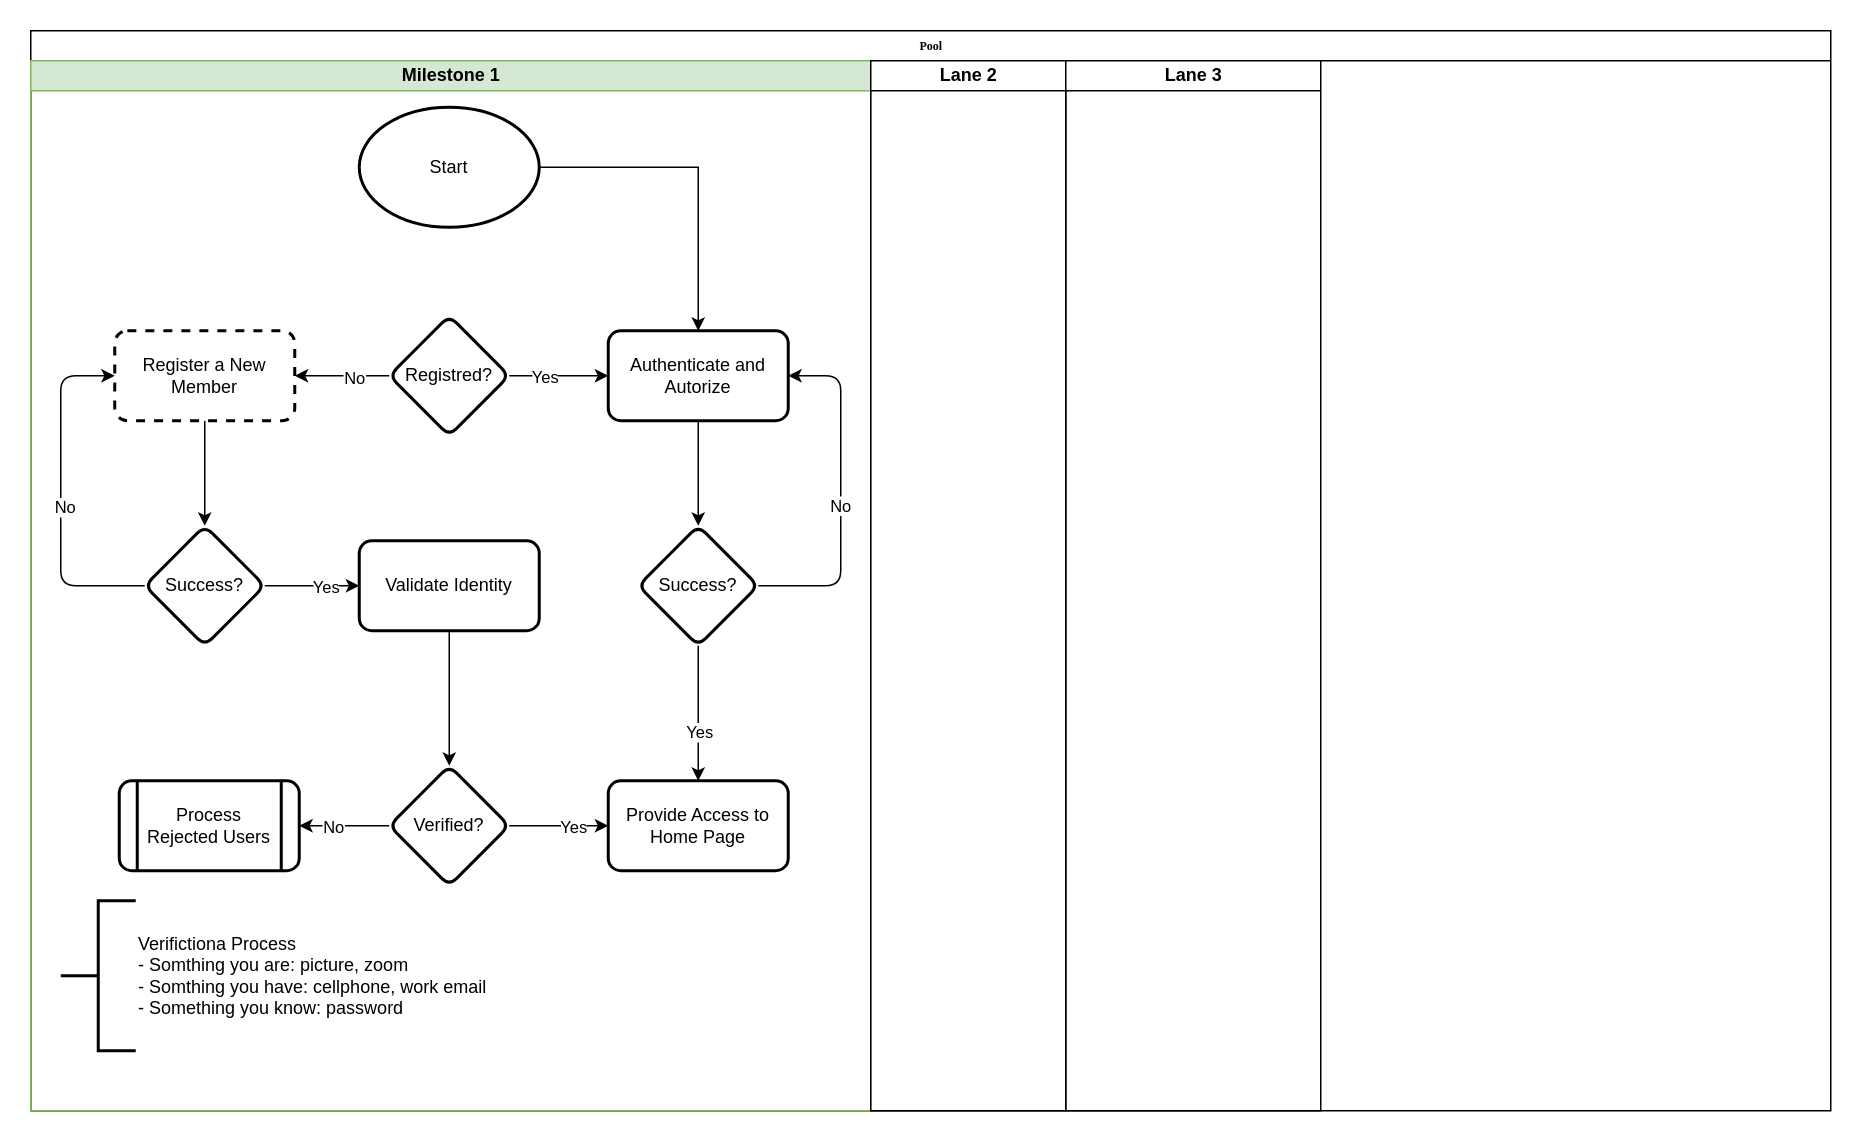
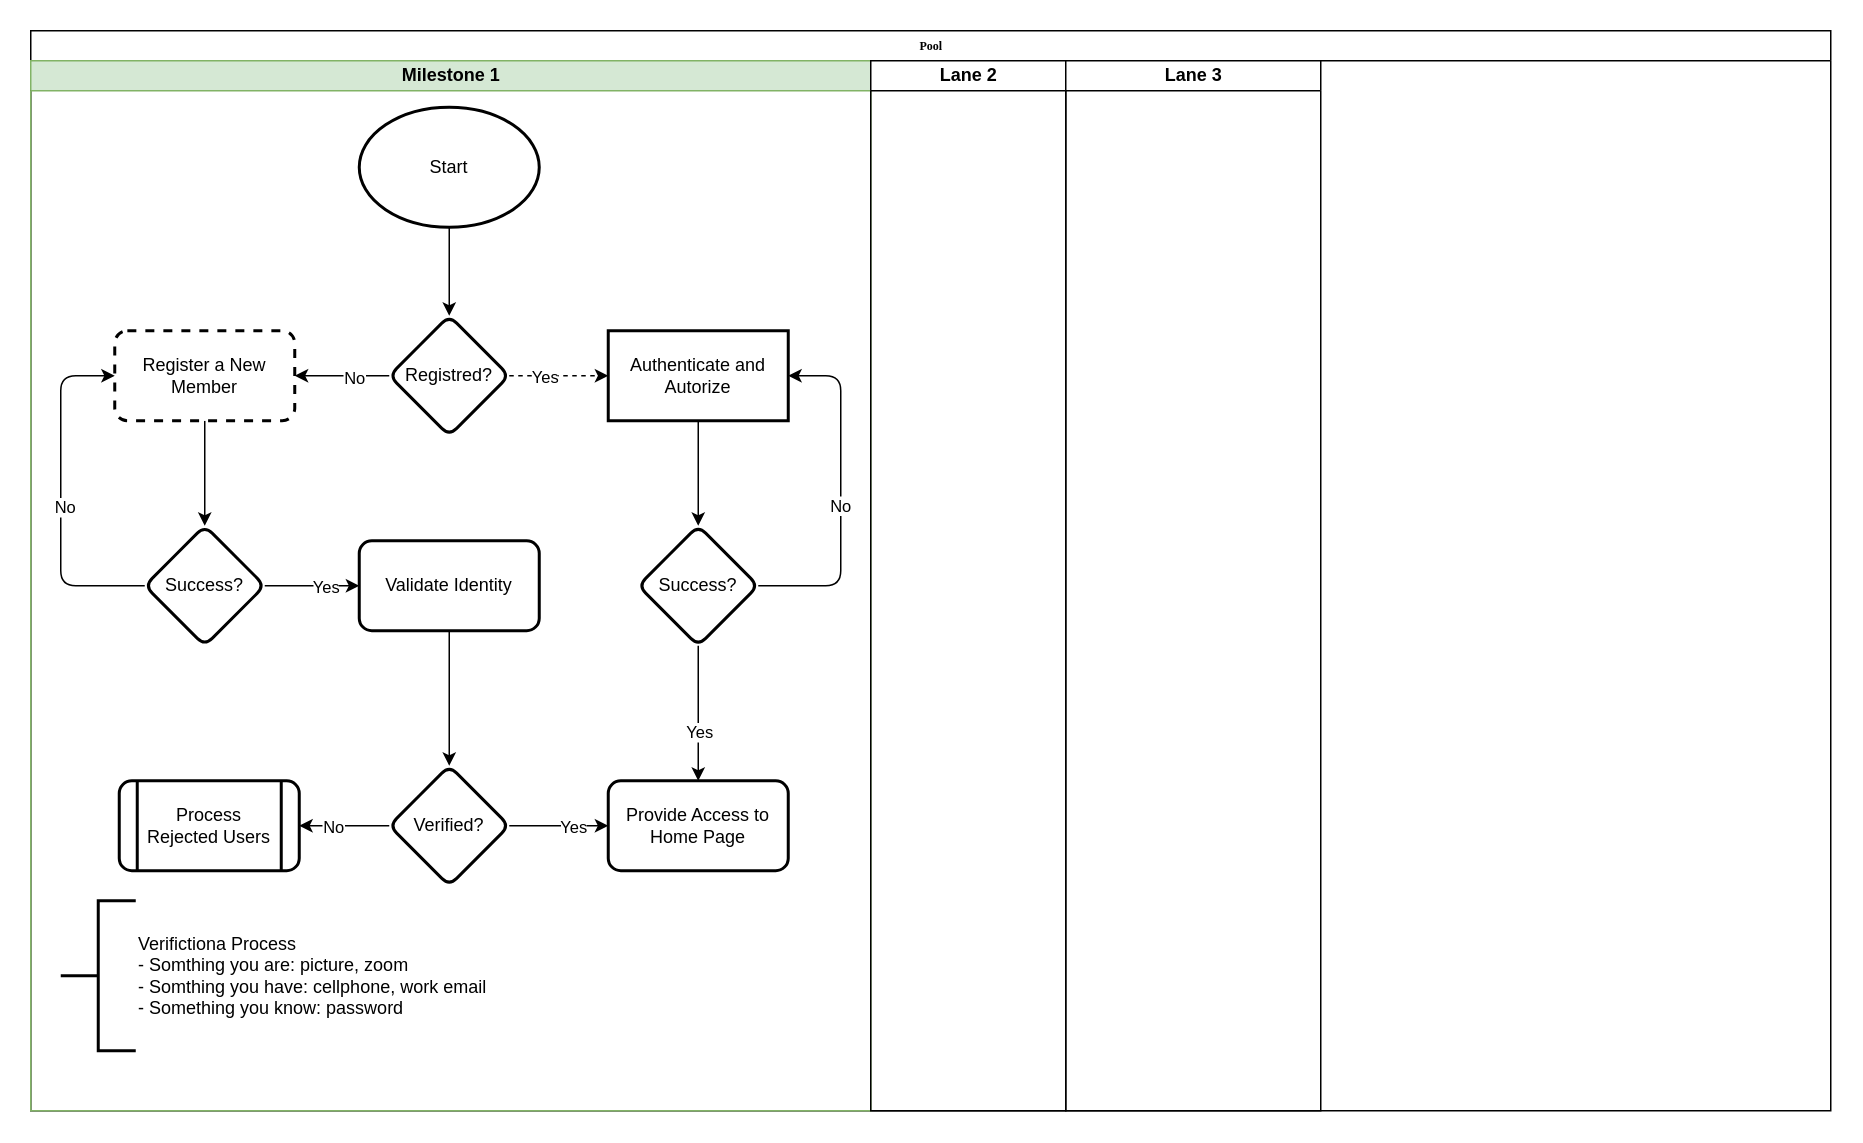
edge "Start" -> "Authenticate and Autorize": now "Start" -> "Registred?"
edge "Registred?" -> "Authenticate and Autorize": style solid -> dashed
node "Authenticate and Autorize": shape rounded rectangle -> rectangle
